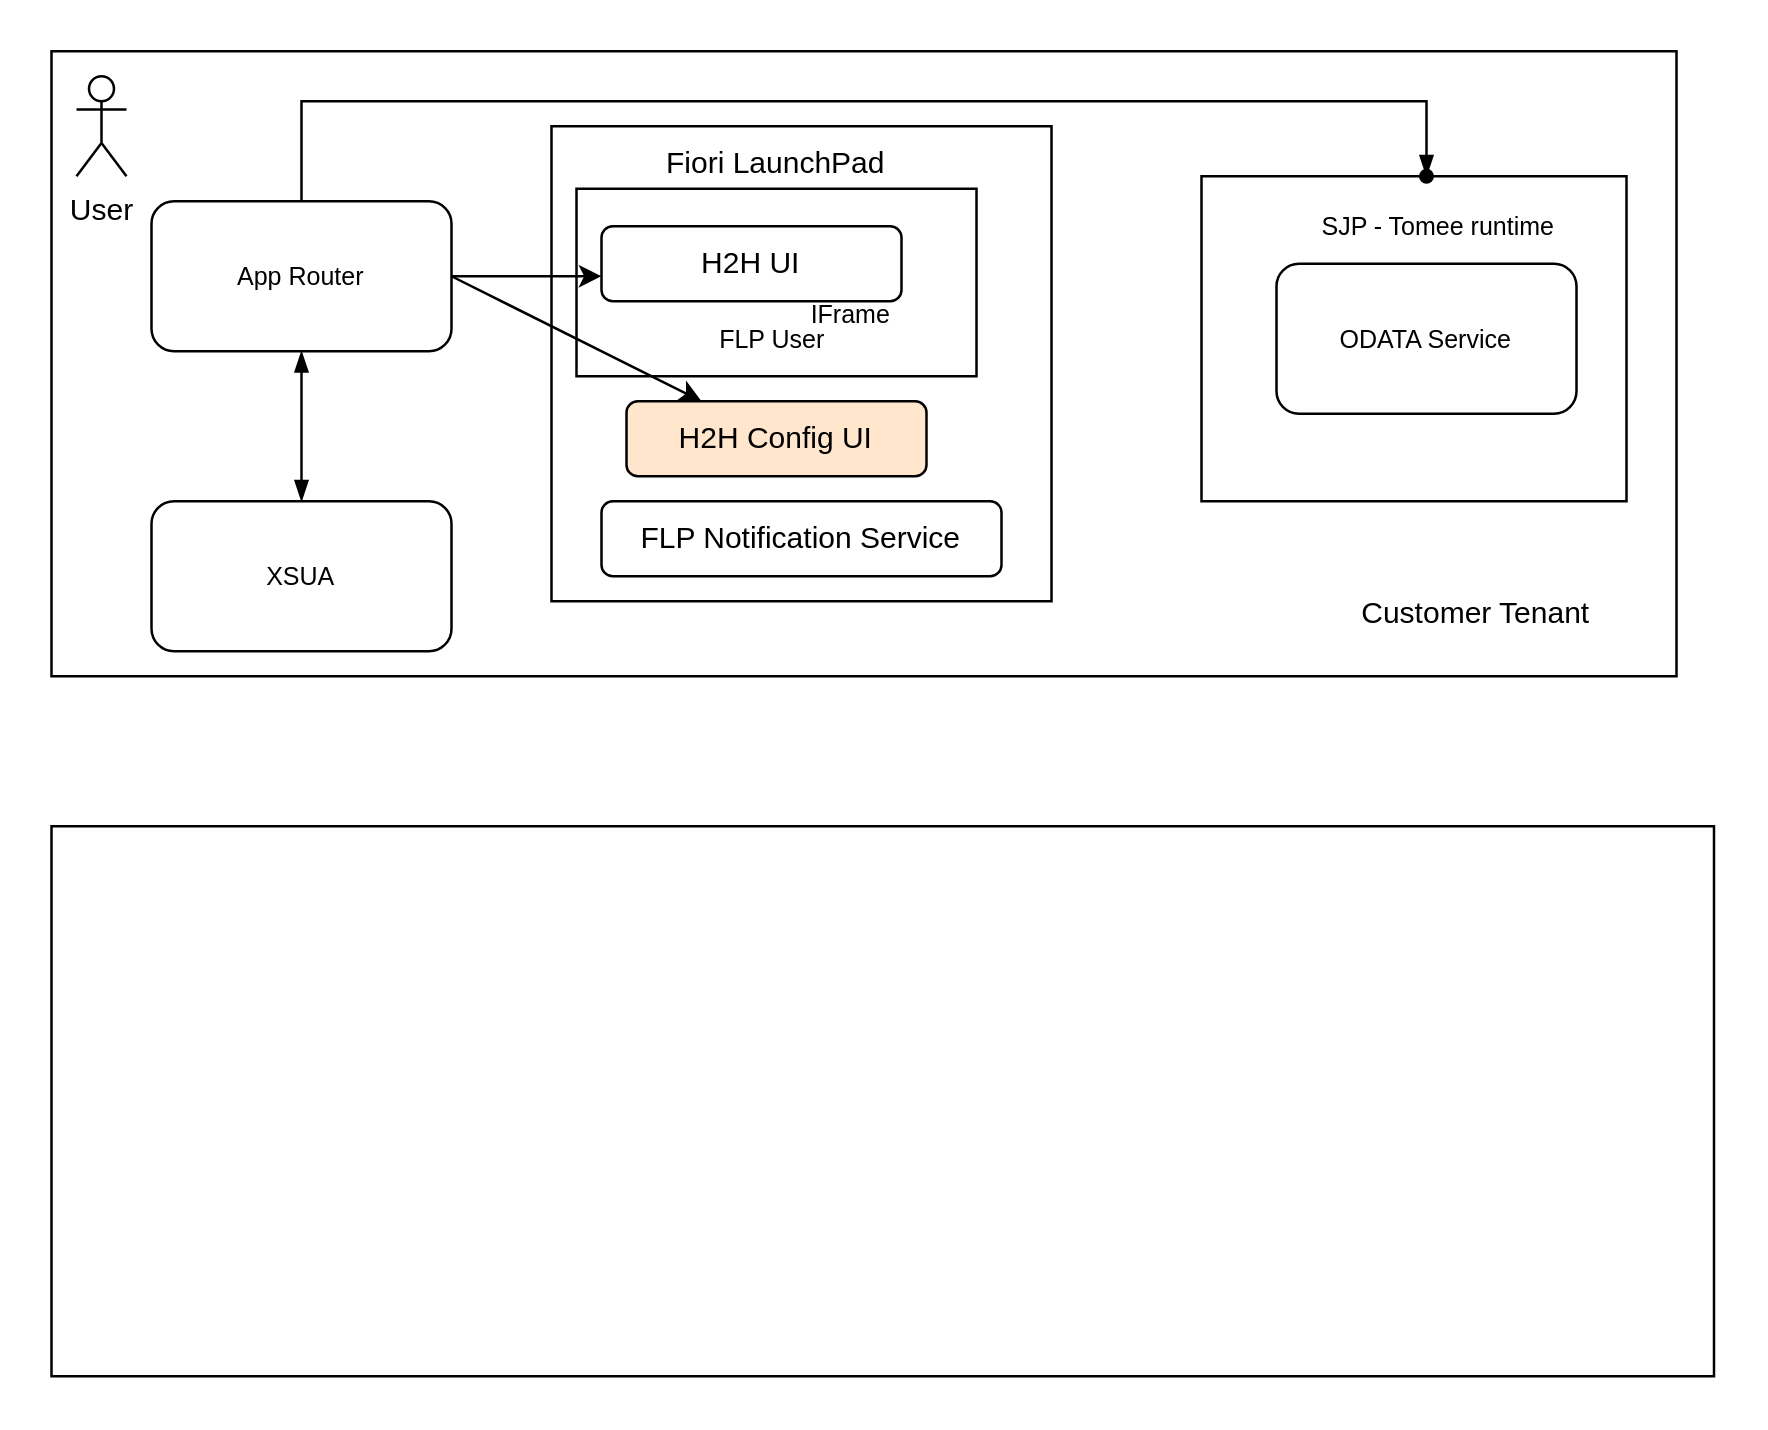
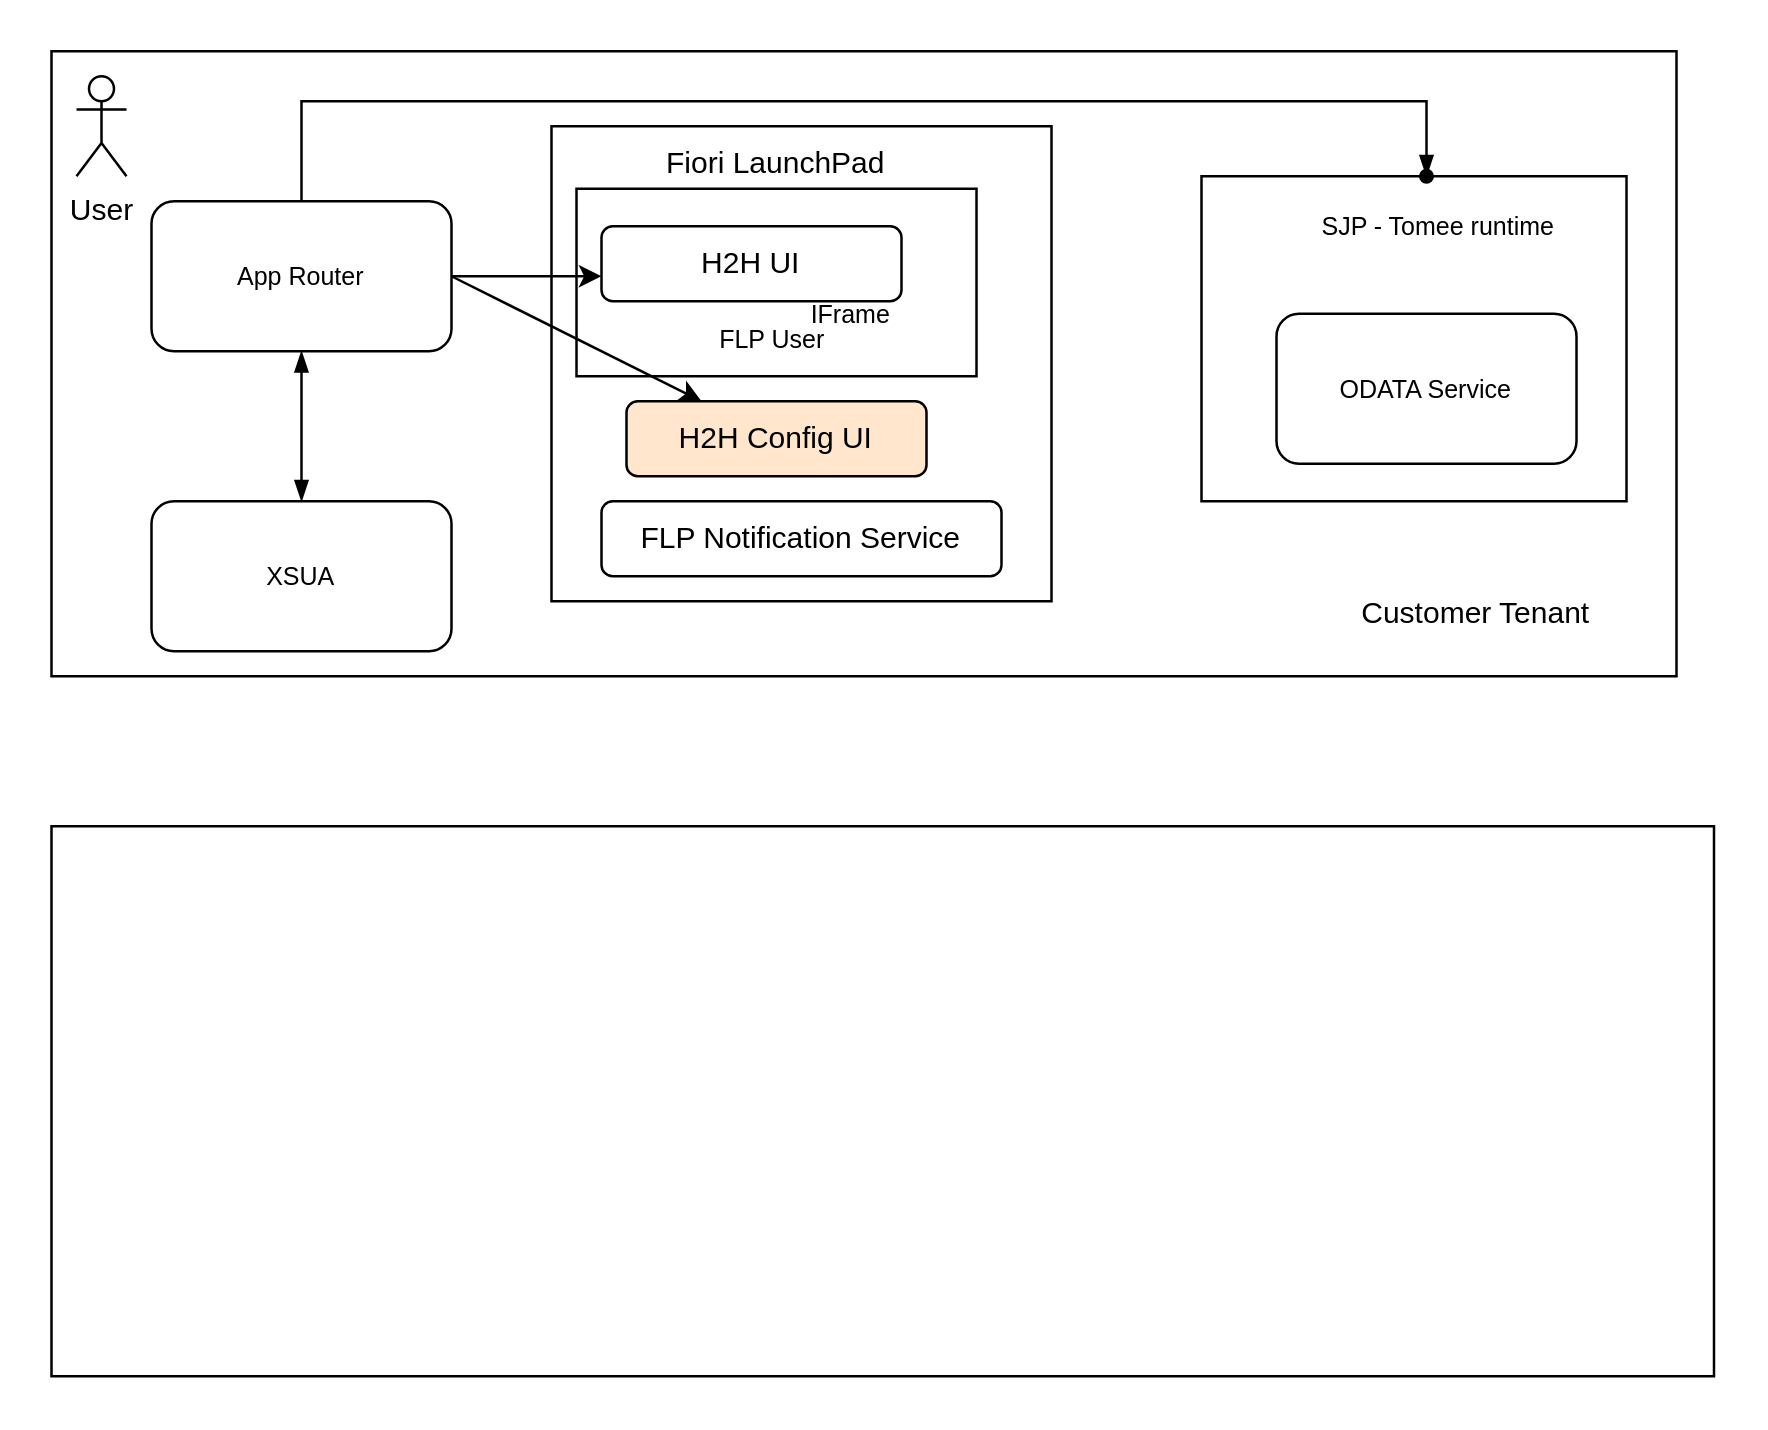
node "ODATA Service": moved (1426, 339) -> (1426, 389)
